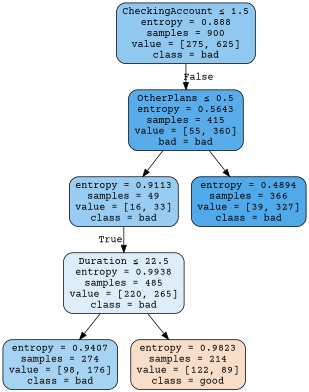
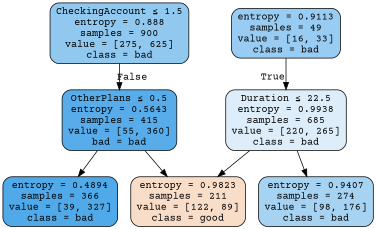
edge "OtherPlans ≤ 0.5" -> "entropy = 0.9113": now "OtherPlans ≤ 0.5" -> "entropy = 0.9823"
node "Duration ≤ 22.5": text "samples = 485" -> "samples = 685"
node "entropy = 0.9823": text "samples = 214" -> "samples = 211"
